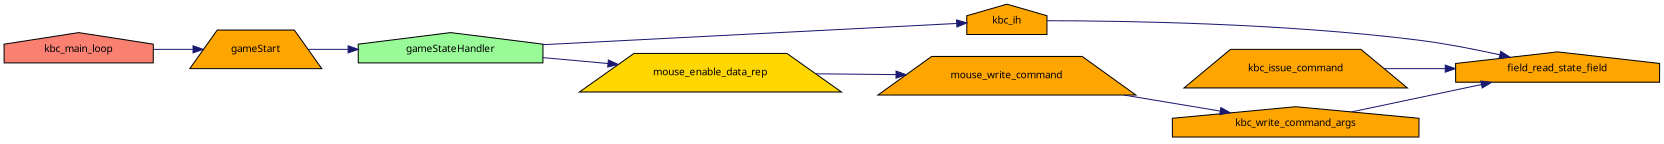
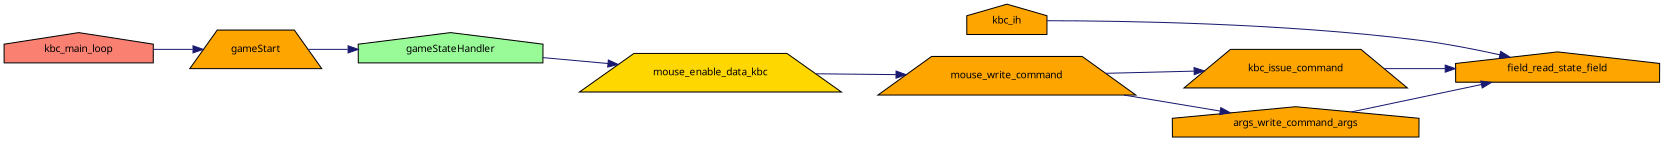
edge "gameStateHandler" -> "kbc_ih": removed
edge "mouse_write_command" -> "kbc_issue_command": added
node "mouse_enable_data_rep": label "mouse_enable_data_rep" -> "mouse_enable_data_kbc"
node "kbc_write_command_args": label "kbc_write_command_args" -> "args_write_command_args"
